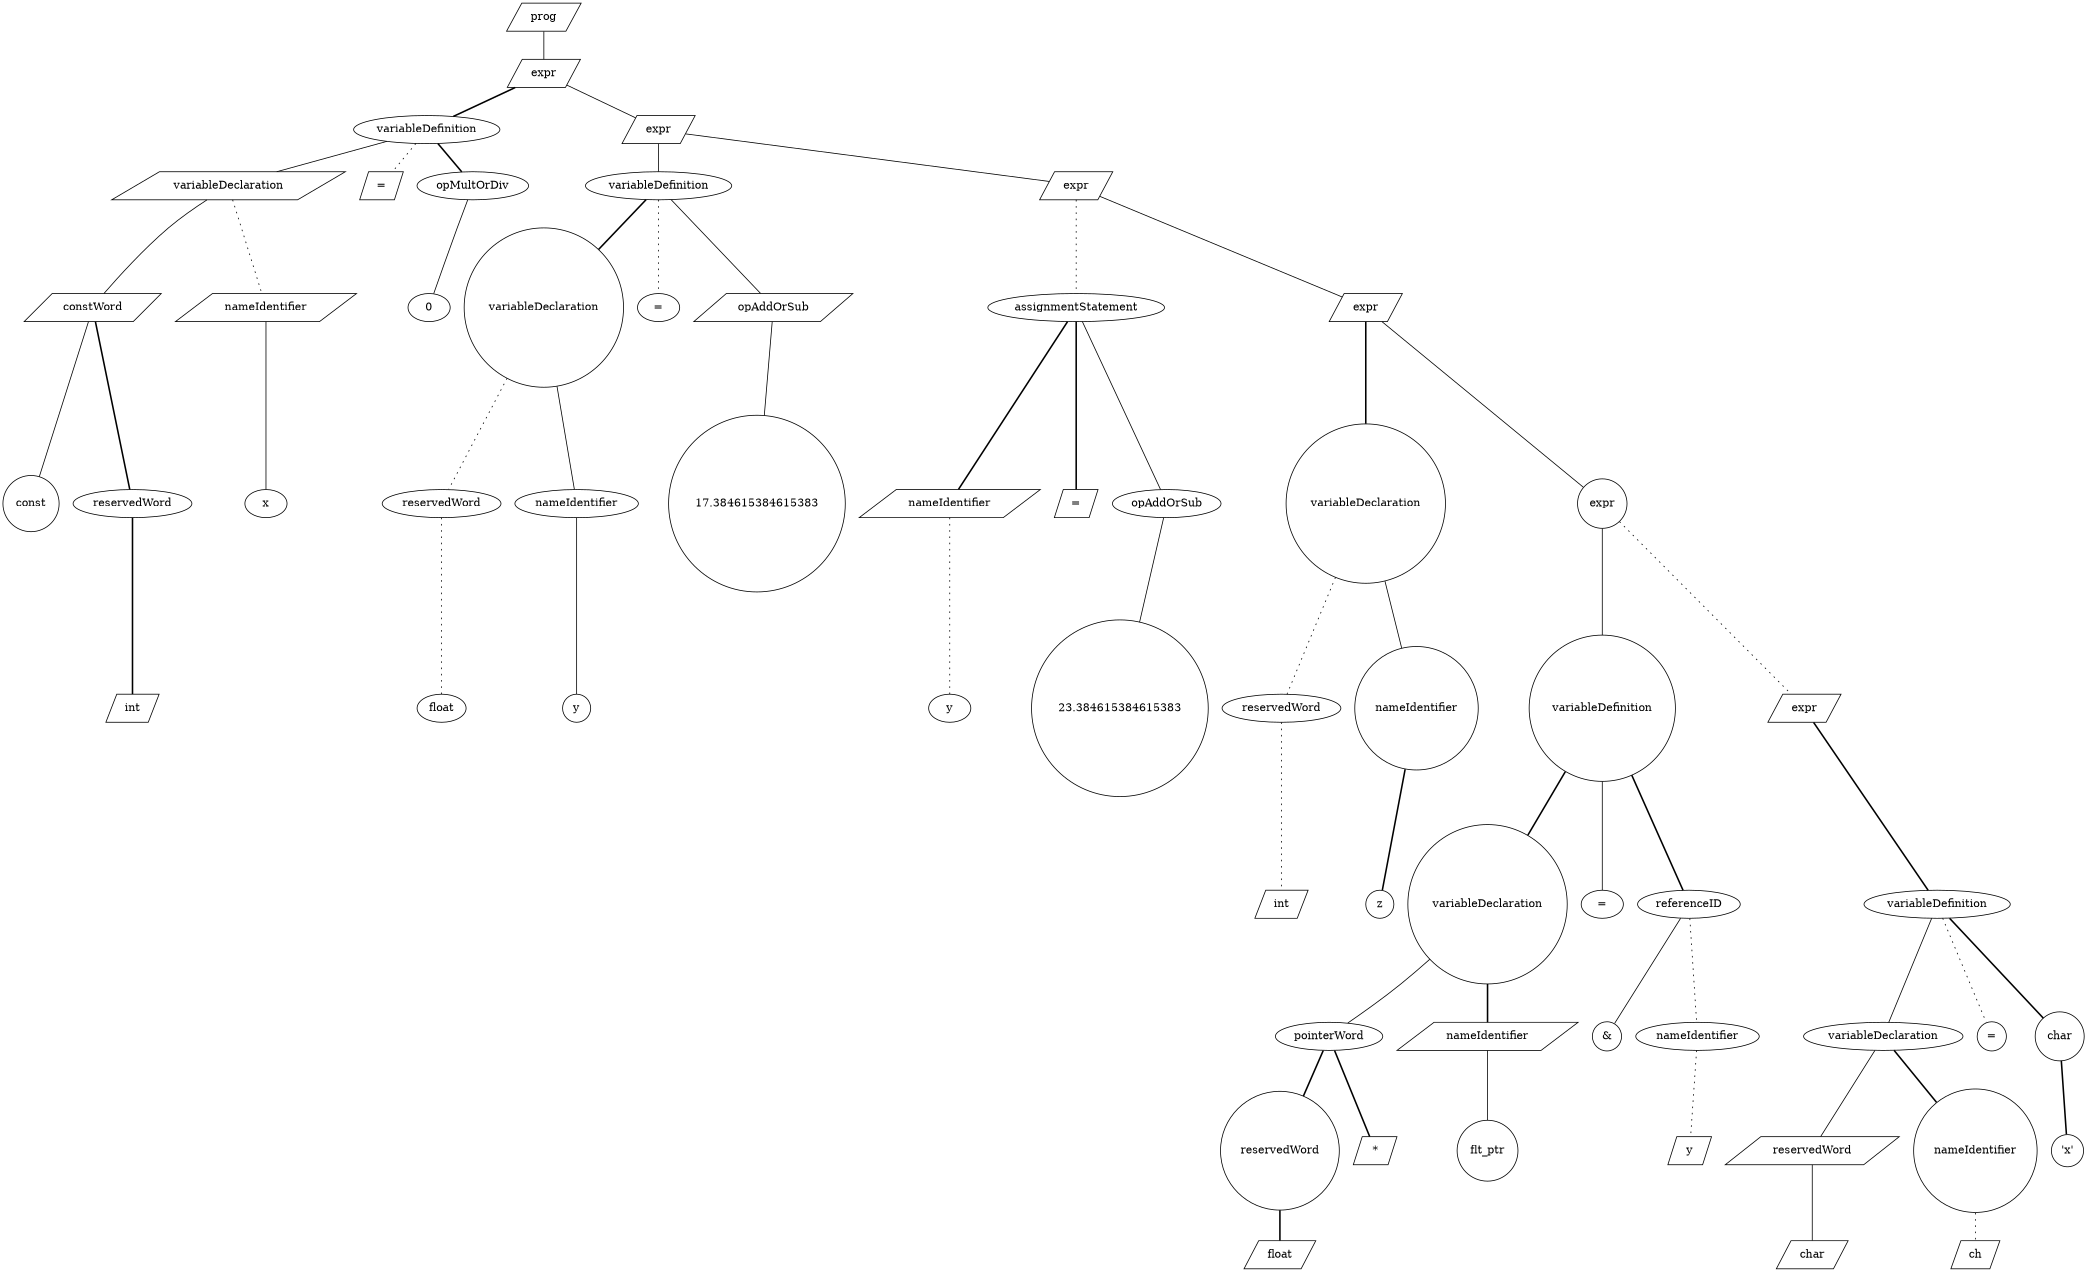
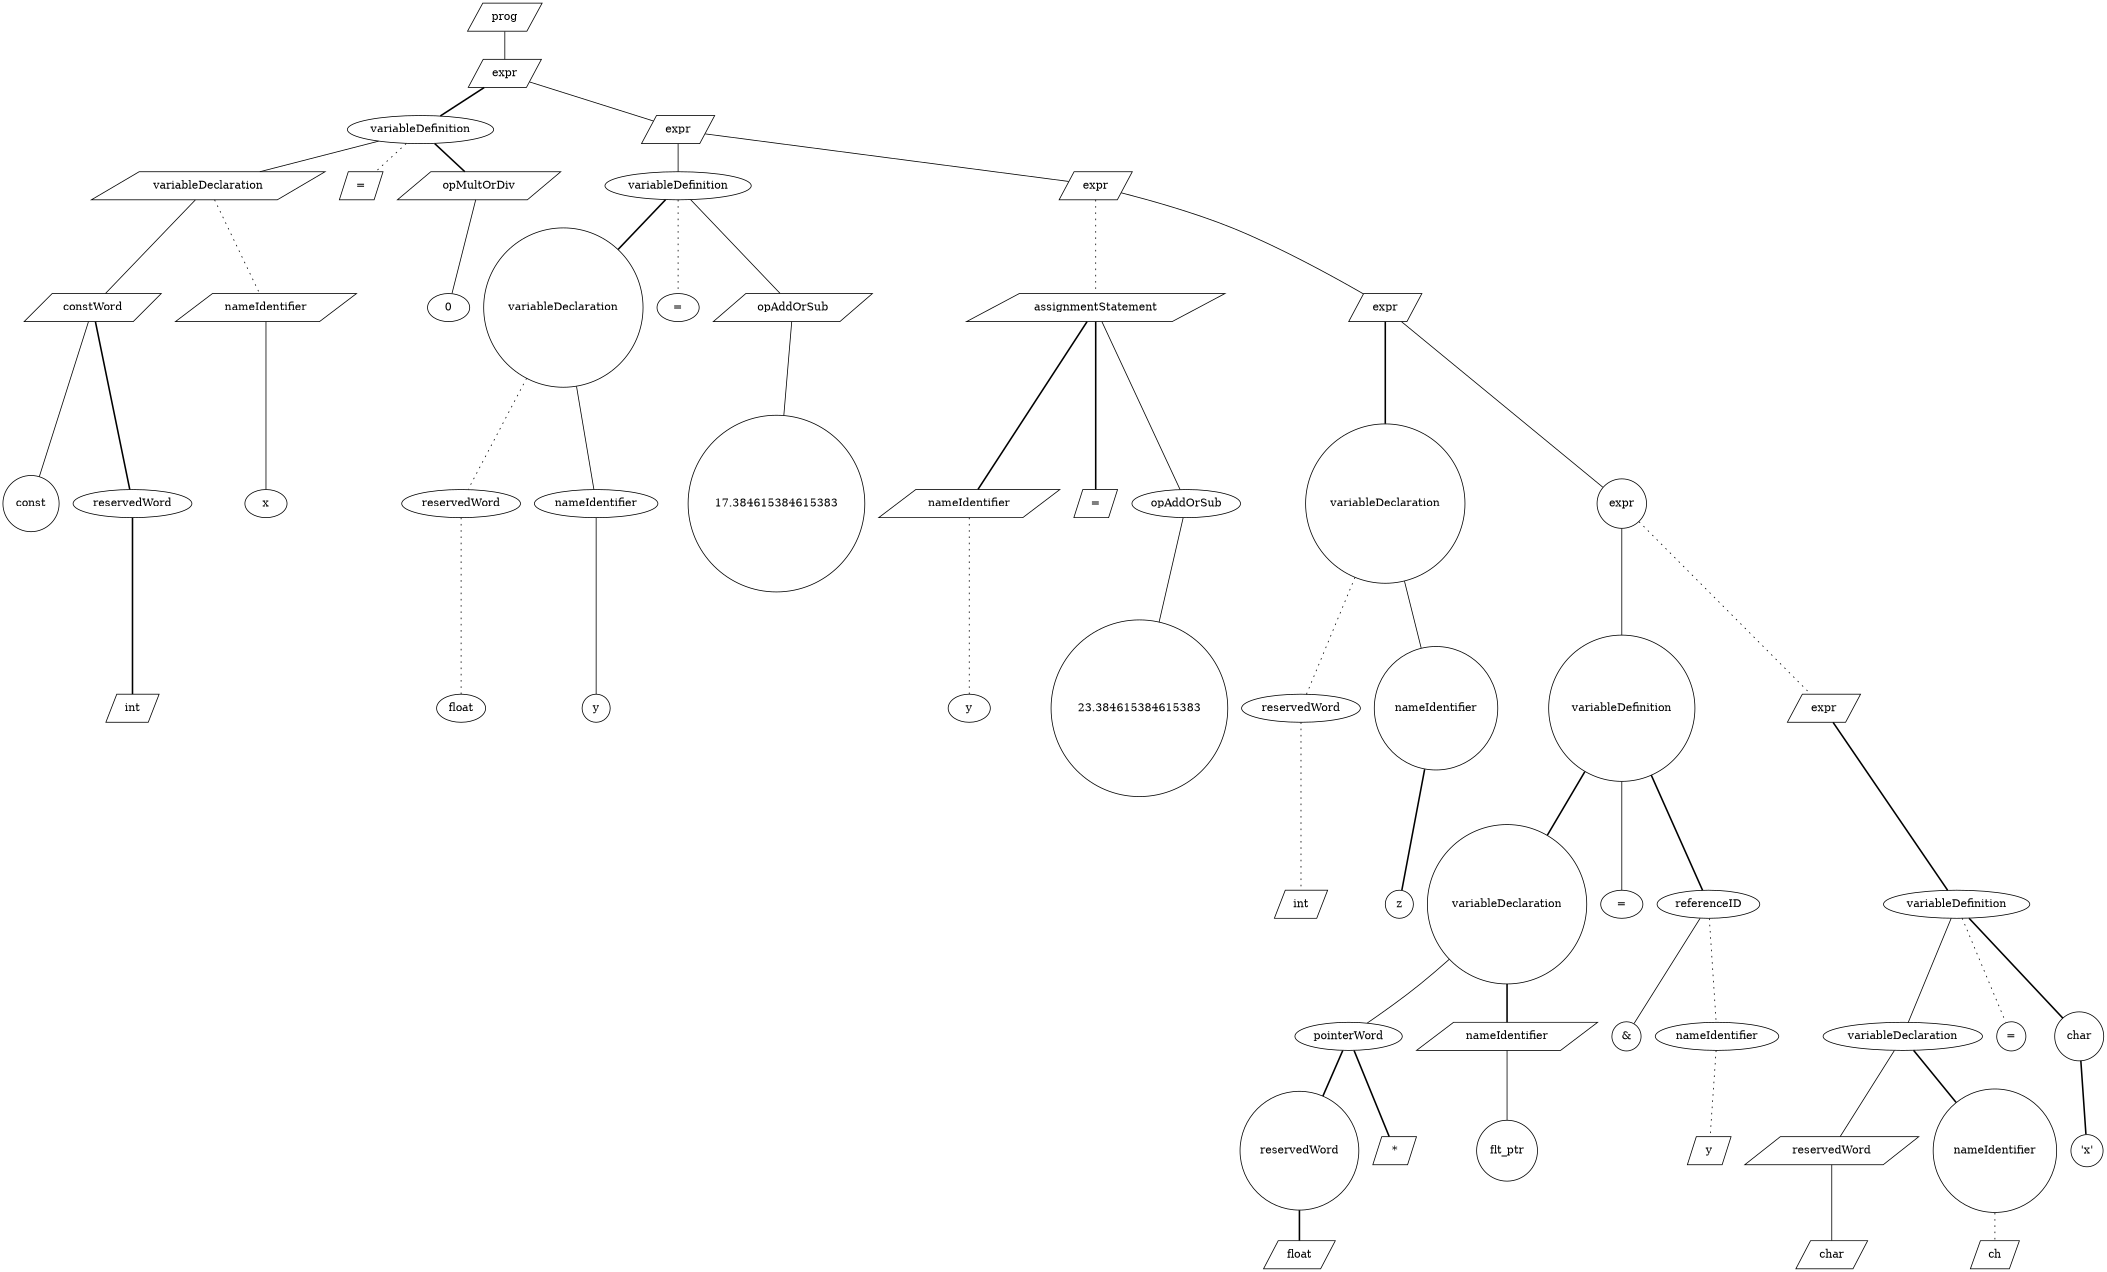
node "opMultOrDiv": shape ellipse -> parallelogram
node "assignmentStatement": shape ellipse -> parallelogram
